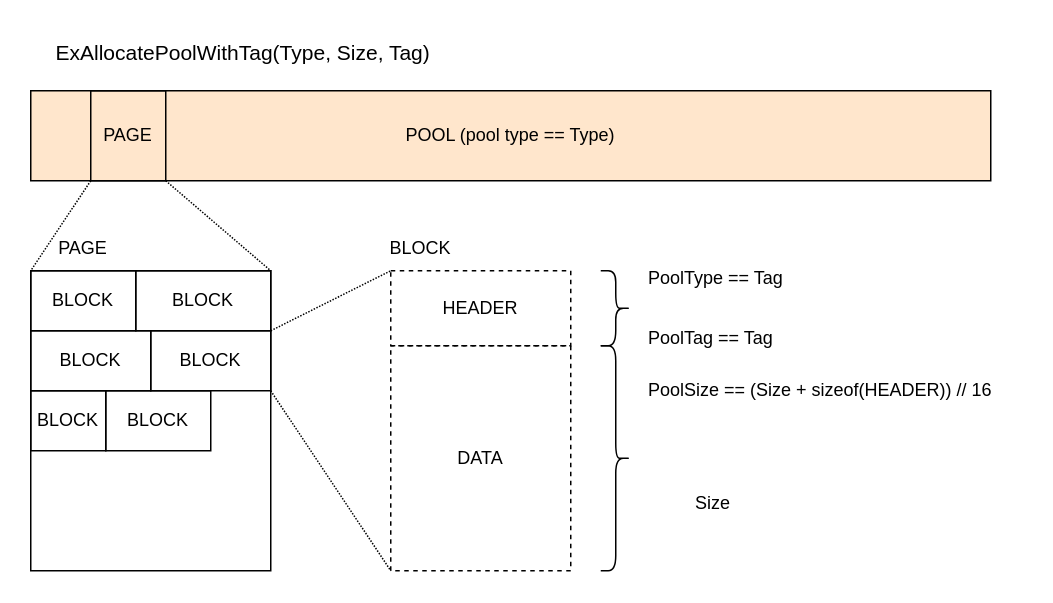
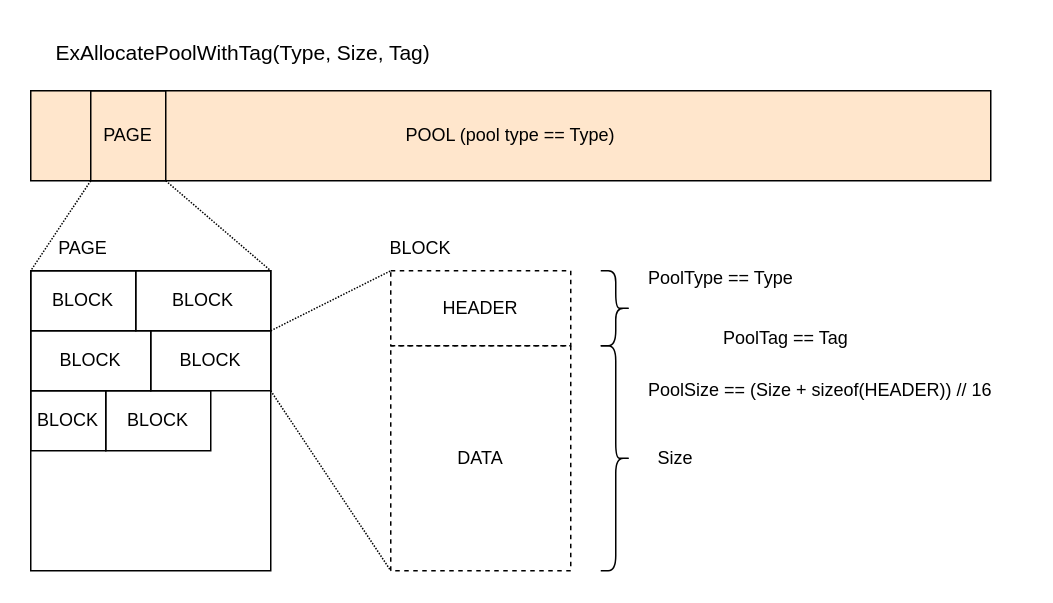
node "PoolType == Tag": label "PoolType == Tag" -> "PoolType == Type"
node "PoolTag == Tag": moved (713, 338) -> (788, 338)
node "Size": moved (713, 503) -> (676, 458)
